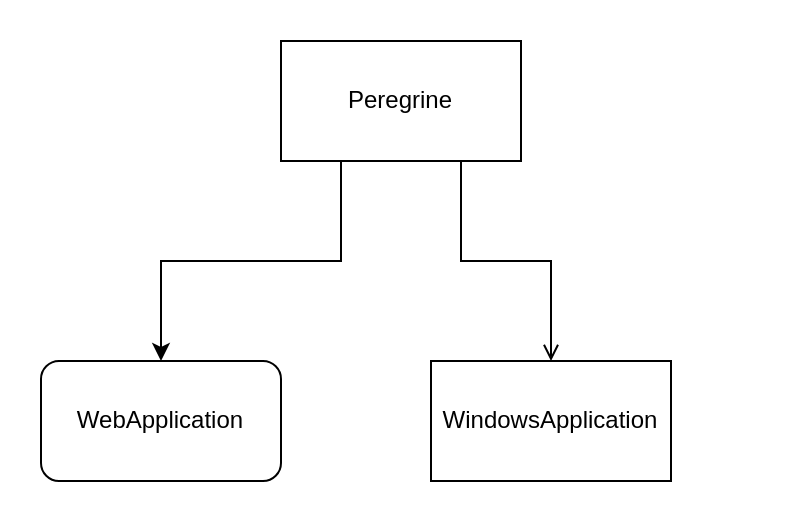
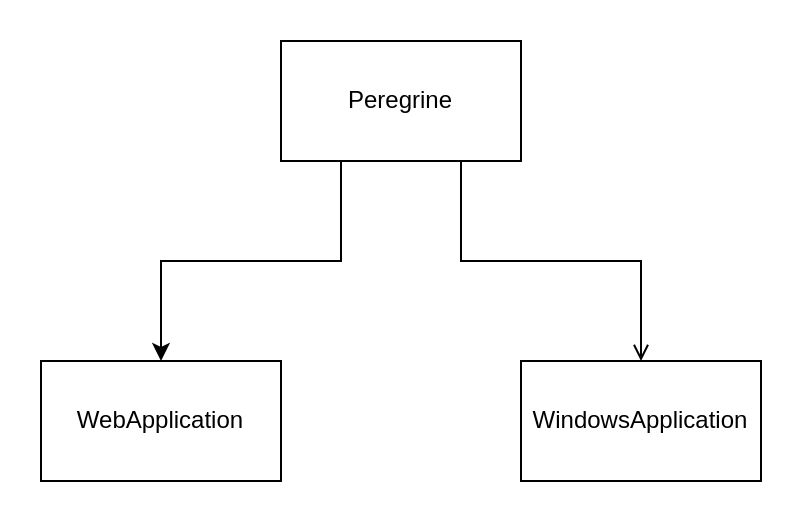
node "WebApplication": shape rounded rectangle -> rectangle
node "WindowsApplication": moved (551, 421) -> (641, 421)
